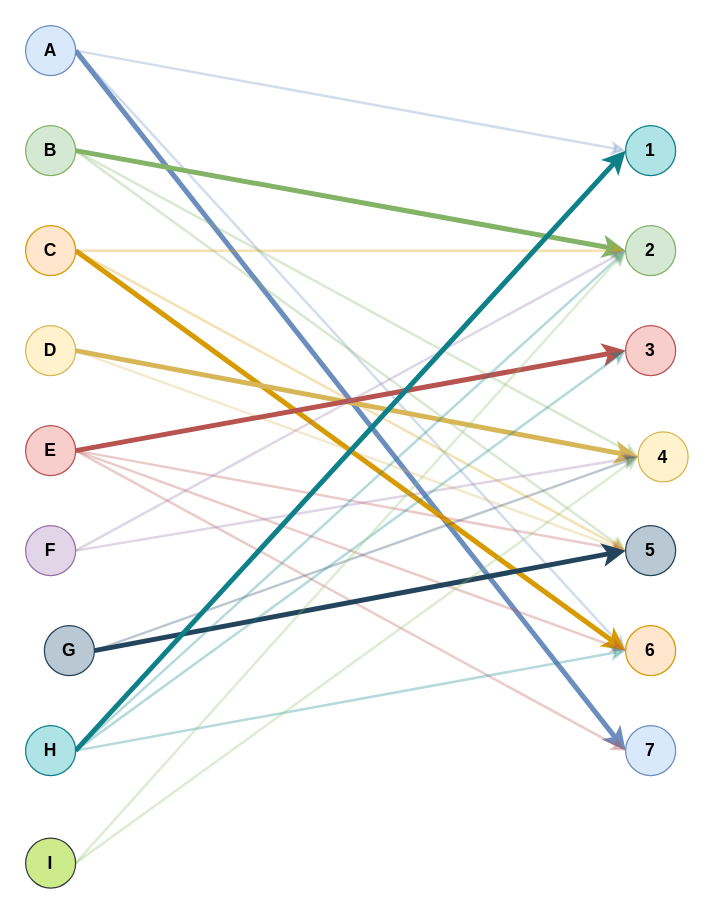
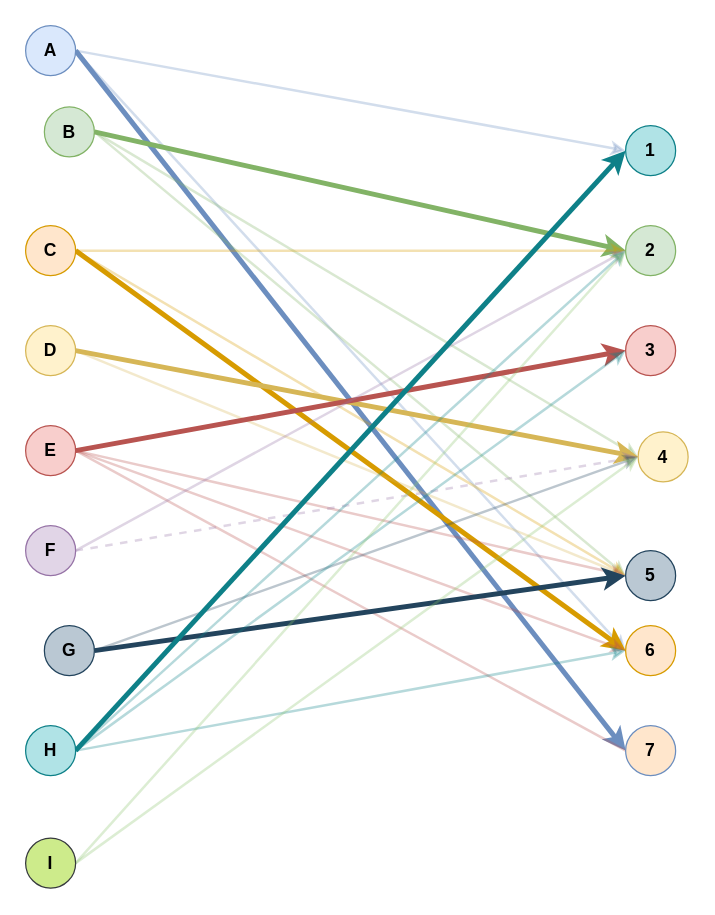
node "B": moved (51, 151) -> (69, 132)
edge "F" -> "4": style solid -> dashed
node "5": moved (651, 551) -> (651, 576)
edge "E" -> "7": arrowhead classic -> none
node "7": fillcolor #dae8fc -> #ffe6cc
